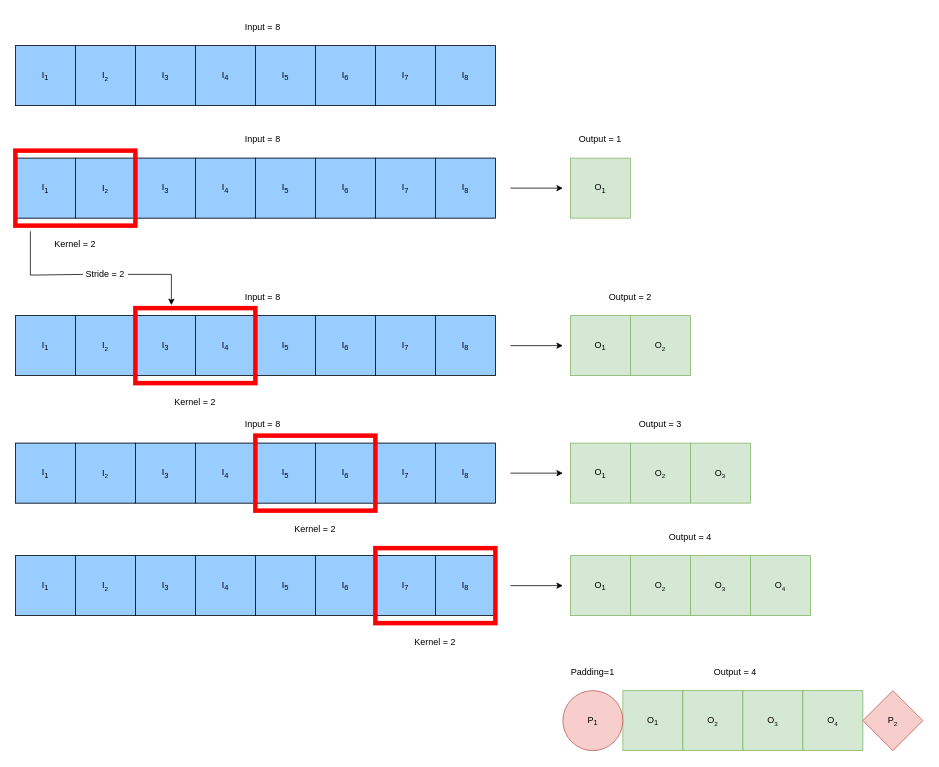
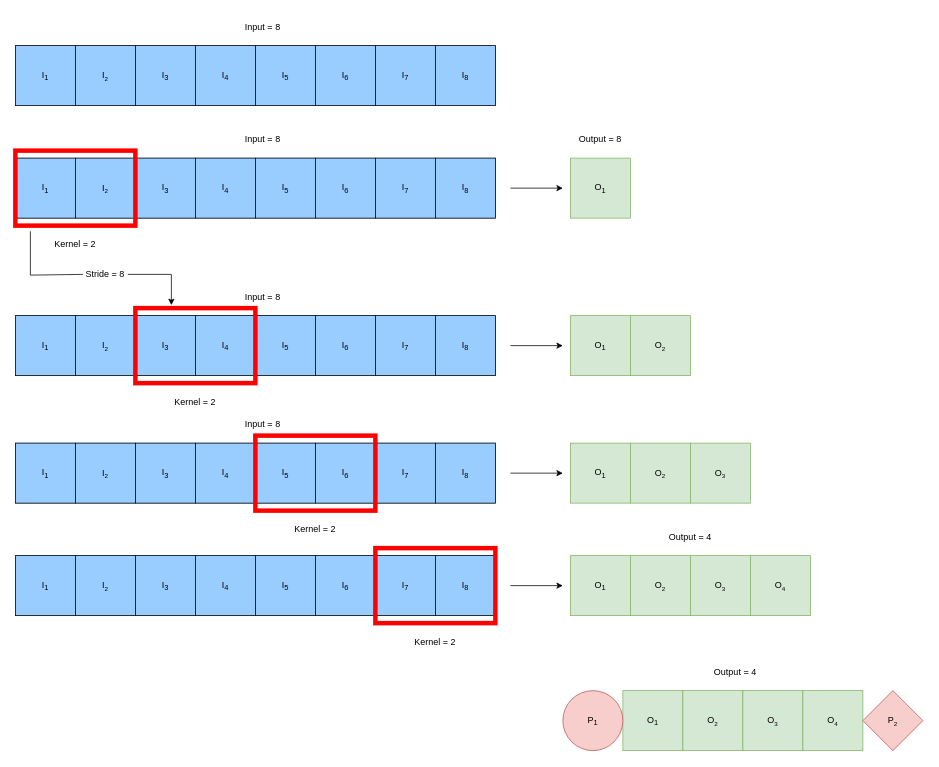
node "Output = 1": label "Output = 1" -> "Output = 8"
node "Stride = 2": label "Stride = 2" -> "Stride = 8"
node "Output = 2": removed
node "Output = 3": removed
node "Padding=1": removed
